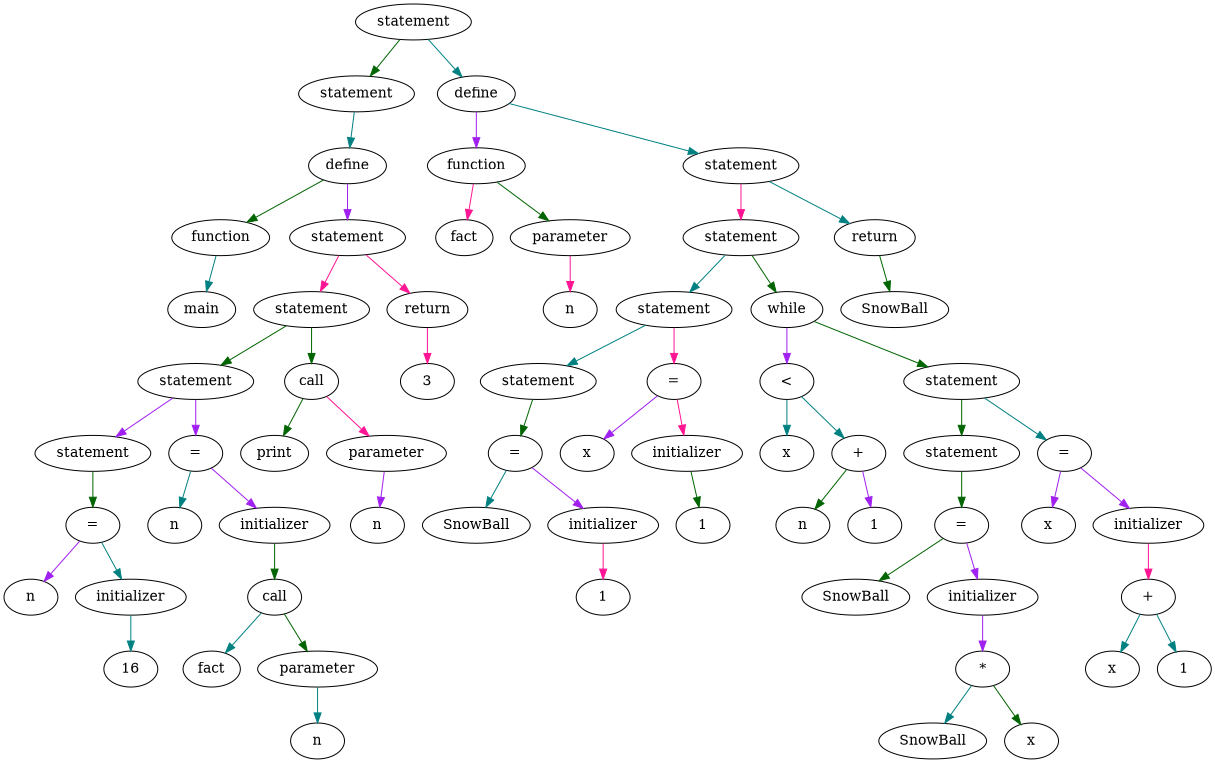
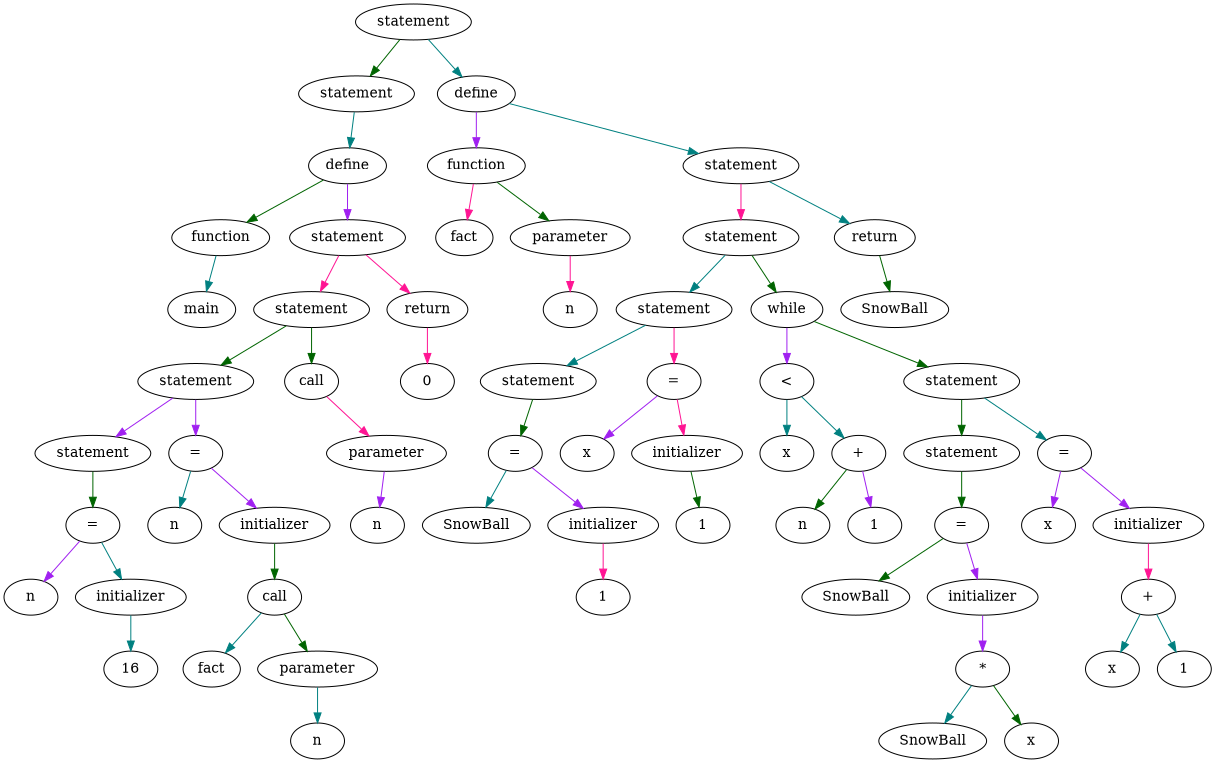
node "3": label "3" -> "0"
node "print": removed
